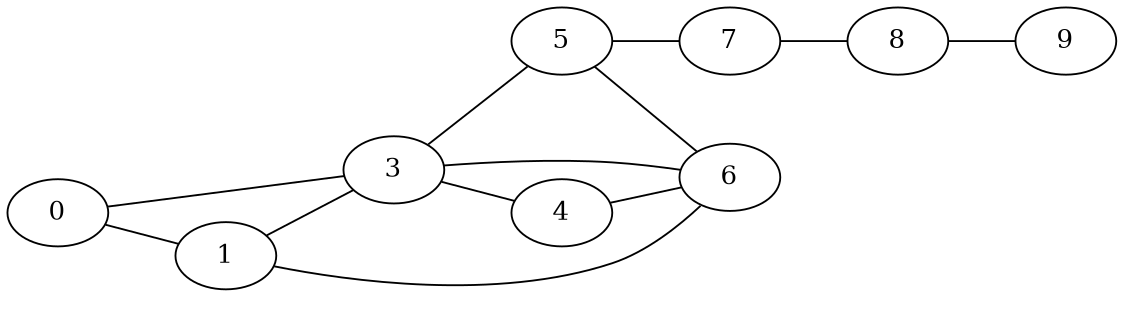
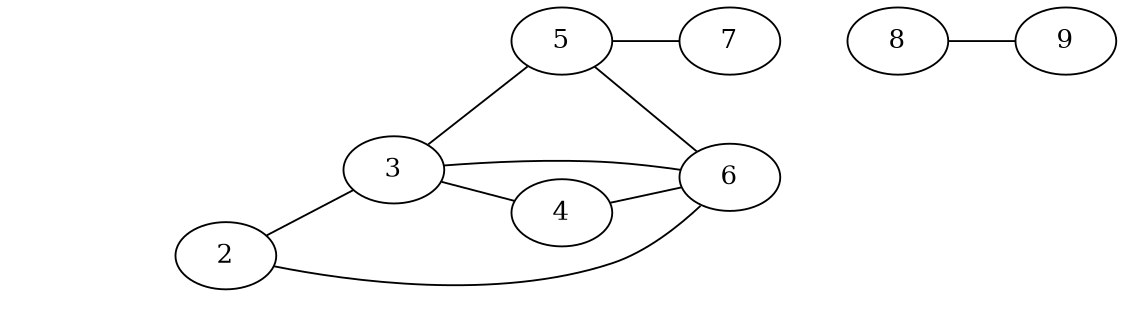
edge "7" -- "8": removed
node "0": removed
node "1": label "1" -> "2"
